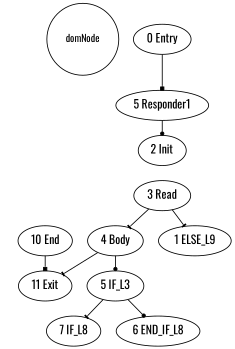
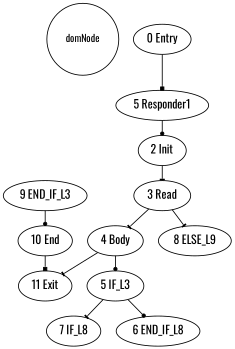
edge "2 Init" -> "3 Read": added
node "9 END_IF_L3": added
node "1 ELSE_L9": label "1 ELSE_L9" -> "8 ELSE_L9"
